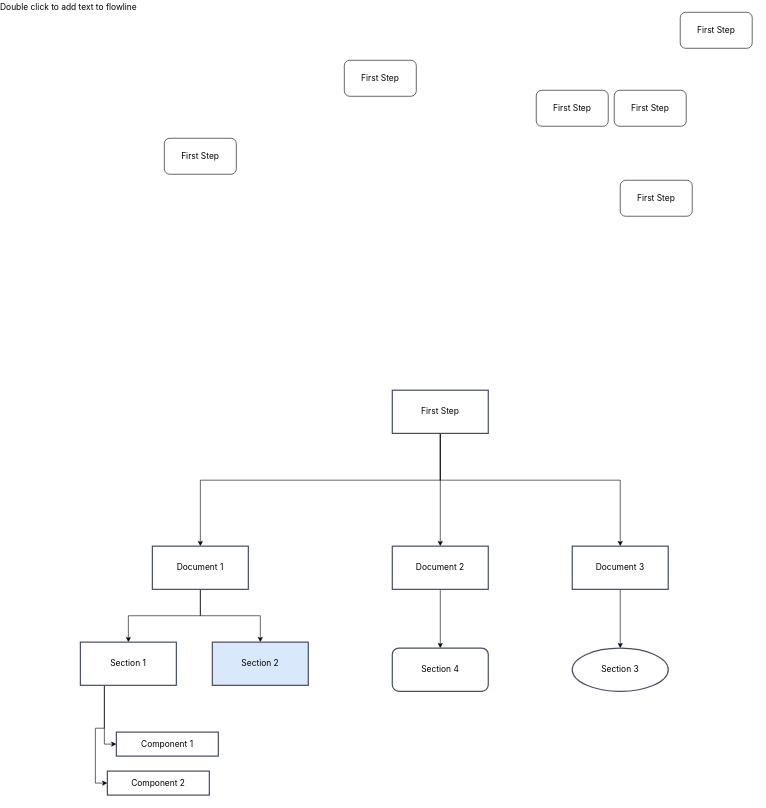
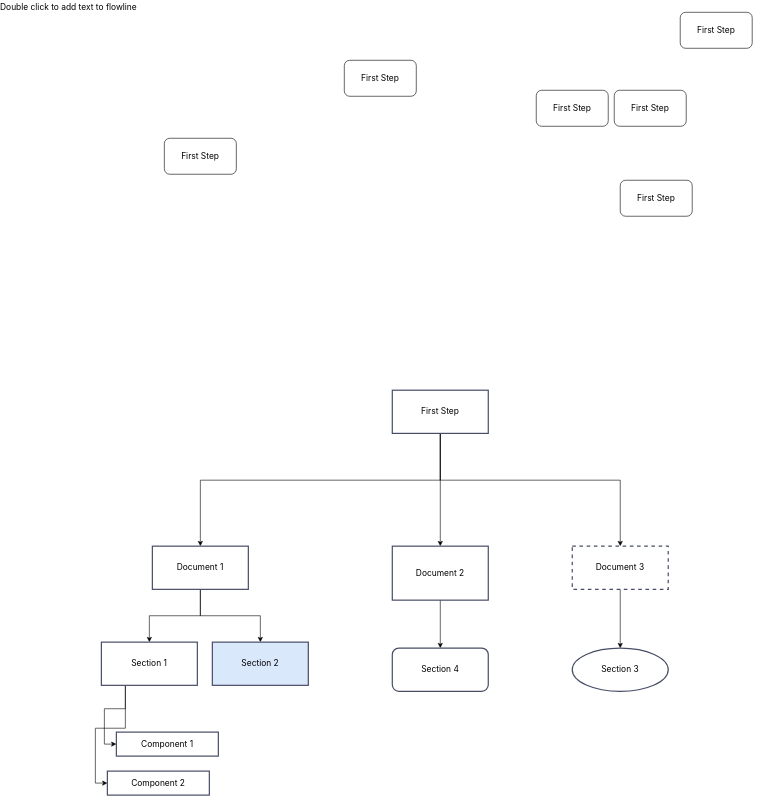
node "Document 2": size 96x43 -> 96x54
node "Document 3": style solid -> dashed
node "Section 1": moved (128, 664) -> (149, 664)
